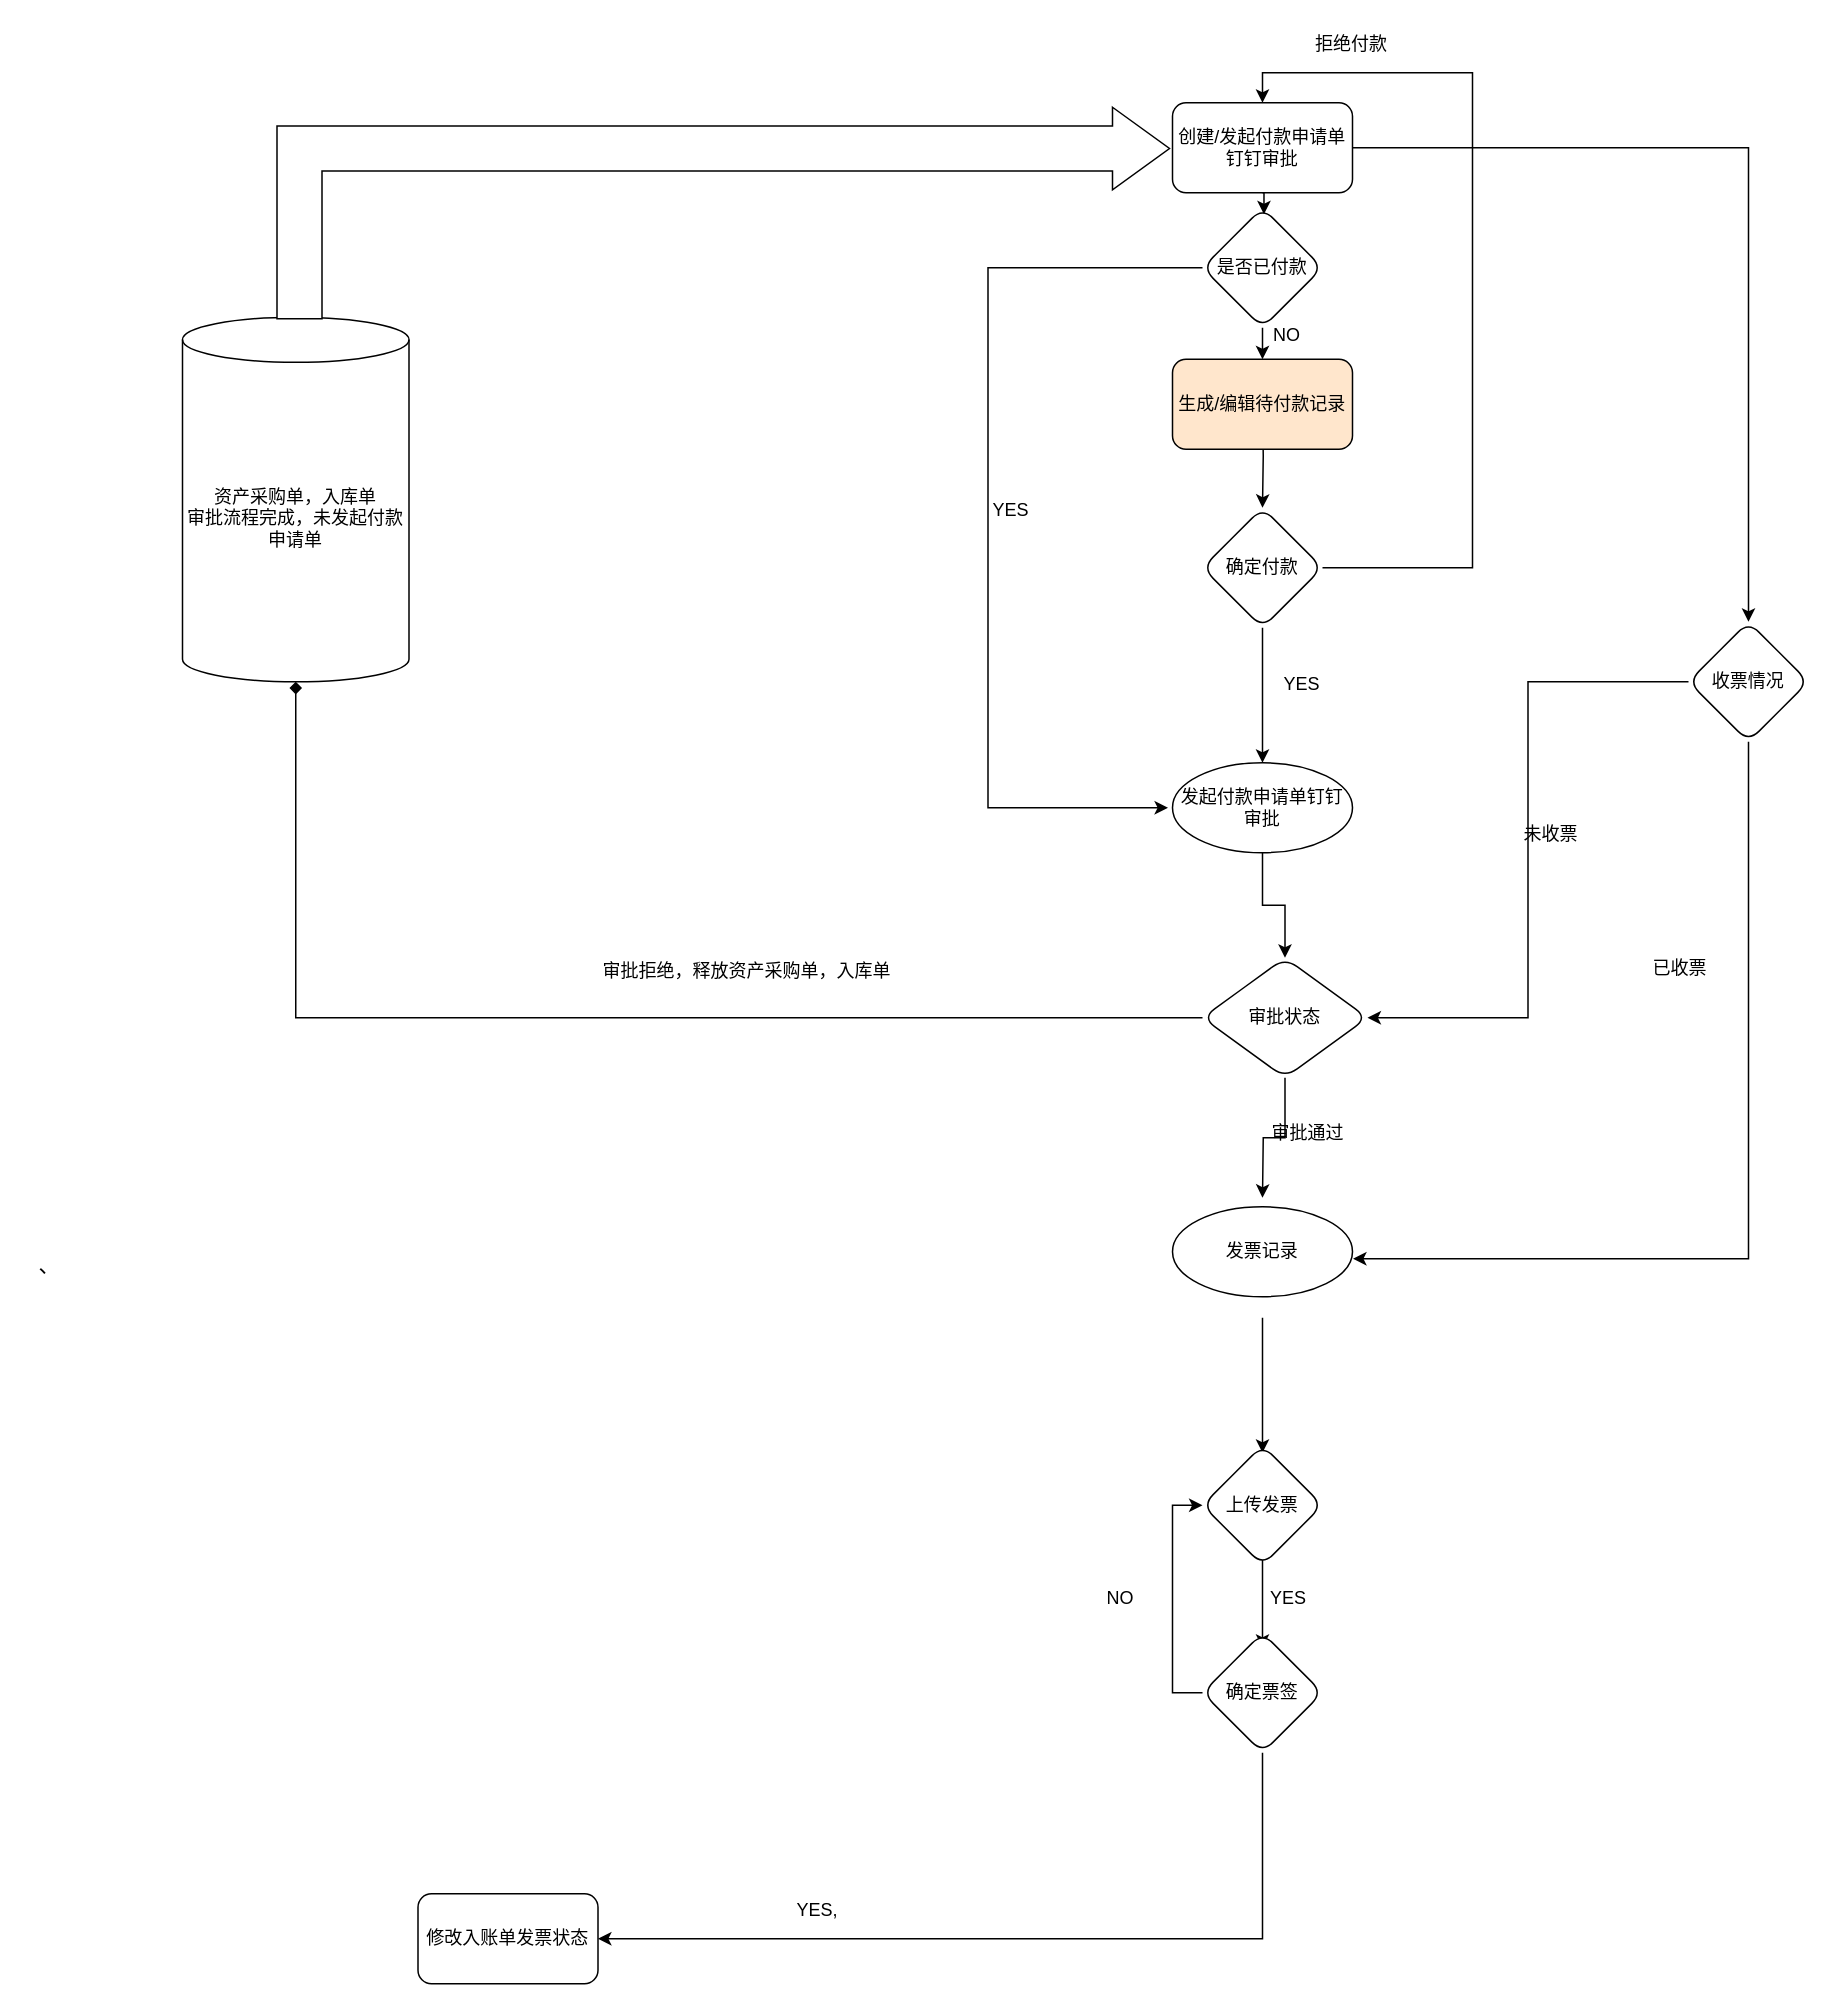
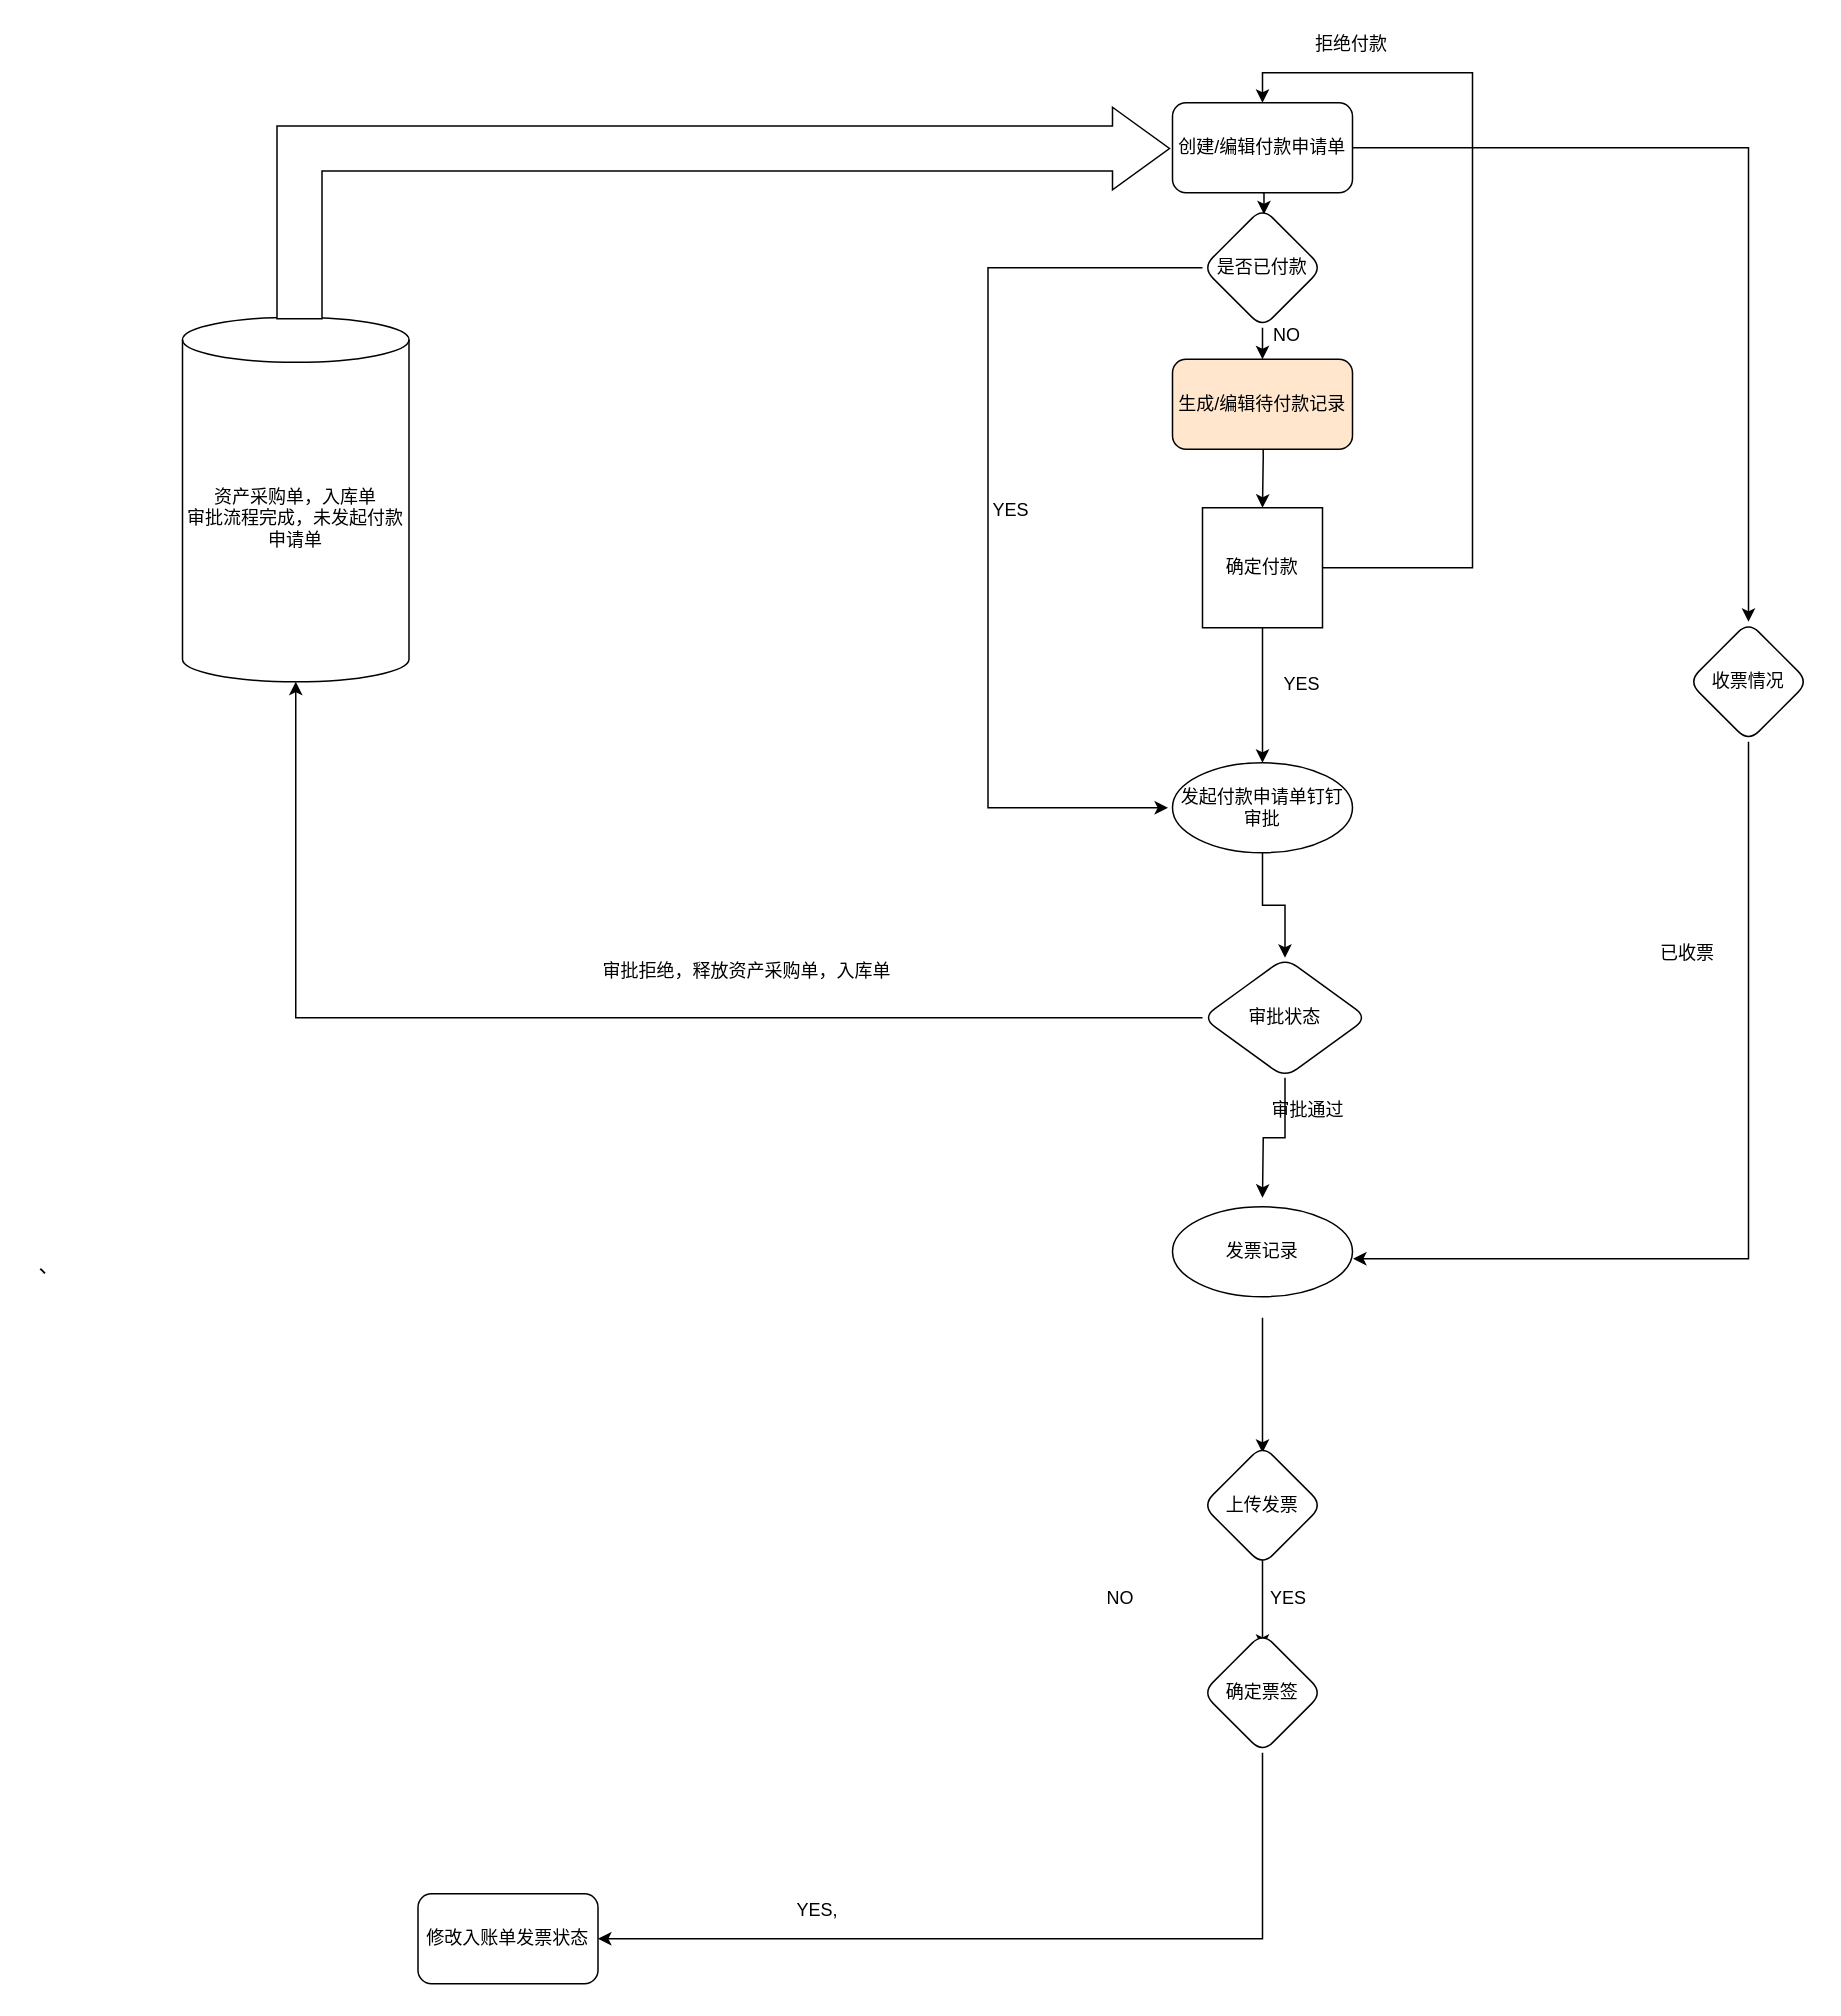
node "创建/发起付款申请单钉钉审批": label "创建/发起付款申请单钉钉审批" -> "创建/编辑付款申请单"
node "确定付款": shape diamond -> rectangle
edge "审批状态" -> "资产采购单，入库单 审批流程完成，未发起付款申请单": arrowhead diamond -> classic
node "未收票": removed
edge "收票情况" -> "审批状态": removed
node "已收票": moved (1679, 968) -> (1687, 953)
node "审批通过": moved (1307, 1133) -> (1307, 1111)
edge "确定票签" -> "上传发票": removed
